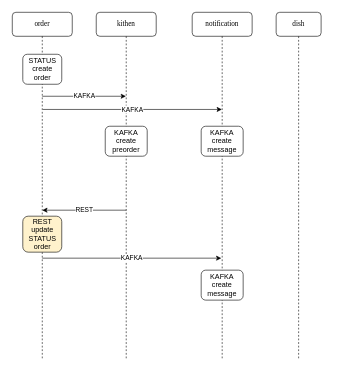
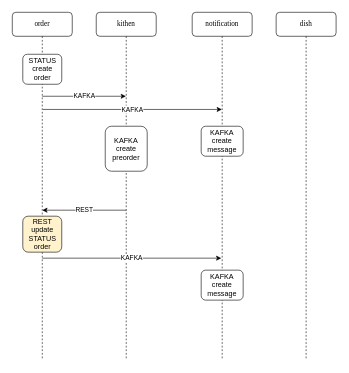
node "KAFKA create preorder": size 42x30 -> 42x45
node "dish": size 45x348 -> 60x348
